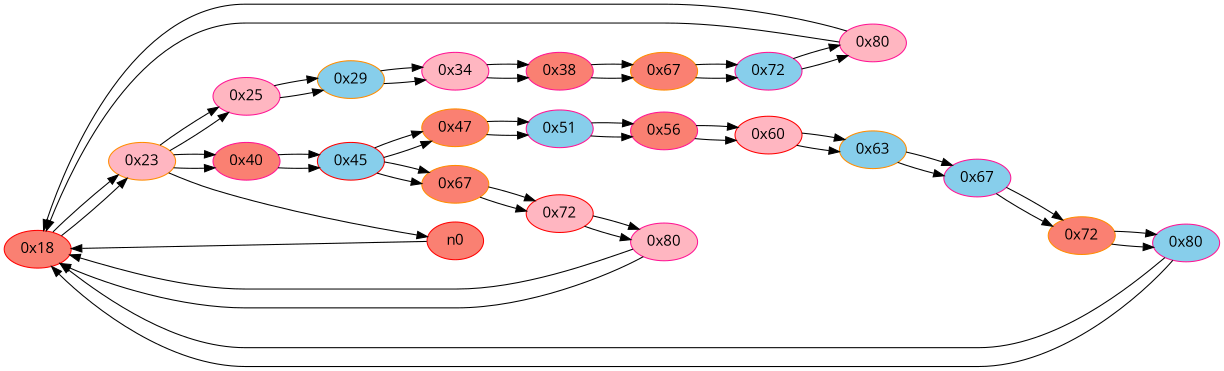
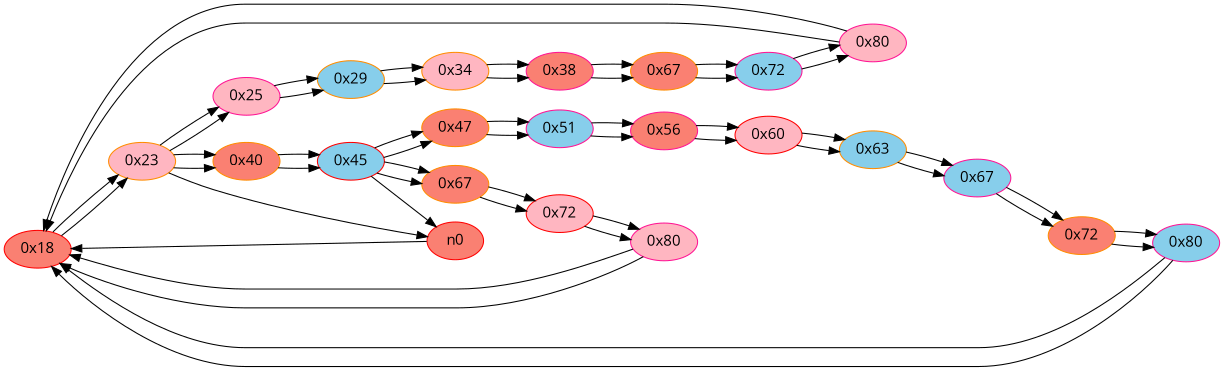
node "0x34": color deeppink -> darkorange
node "0x40": color deeppink -> darkorange
edge "0x45" -> "n0": added
